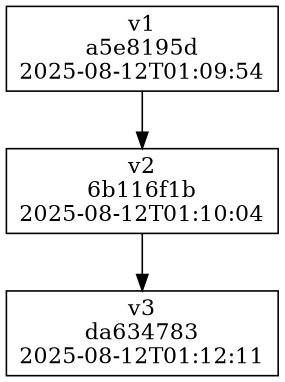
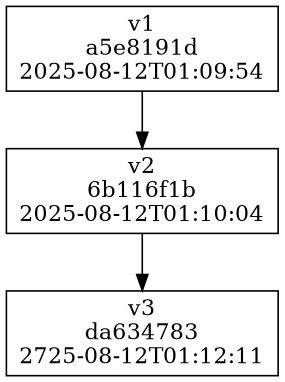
node "v1 a5e8195d 2025-08-12T01:09:54": label "v1 a5e8195d 2025-08-12T01:09:54" -> "v1 a5e8191d 2025-08-12T01:09:54"
node "v3 da634783 2025-08-12T01:12:11": label "v3 da634783 2025-08-12T01:12:11" -> "v3 da634783 2725-08-12T01:12:11"
